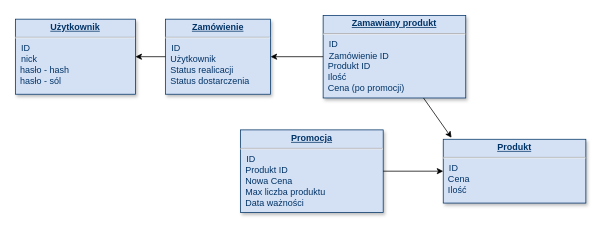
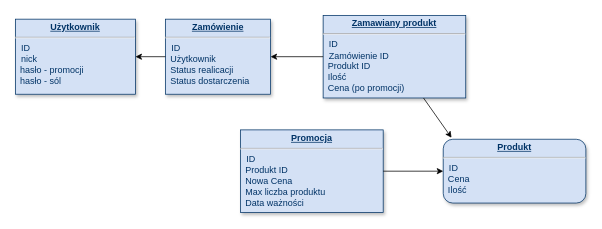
node "Użytkownik ID nick hasło - hash hasło - sól": label "Użytkownik ID nick hasło - hash hasło - sól" -> "Użytkownik ID nick hasło - promocji hasło - sól"
node "Produkt ID Cena Ilość": shape rectangle -> rounded rectangle
